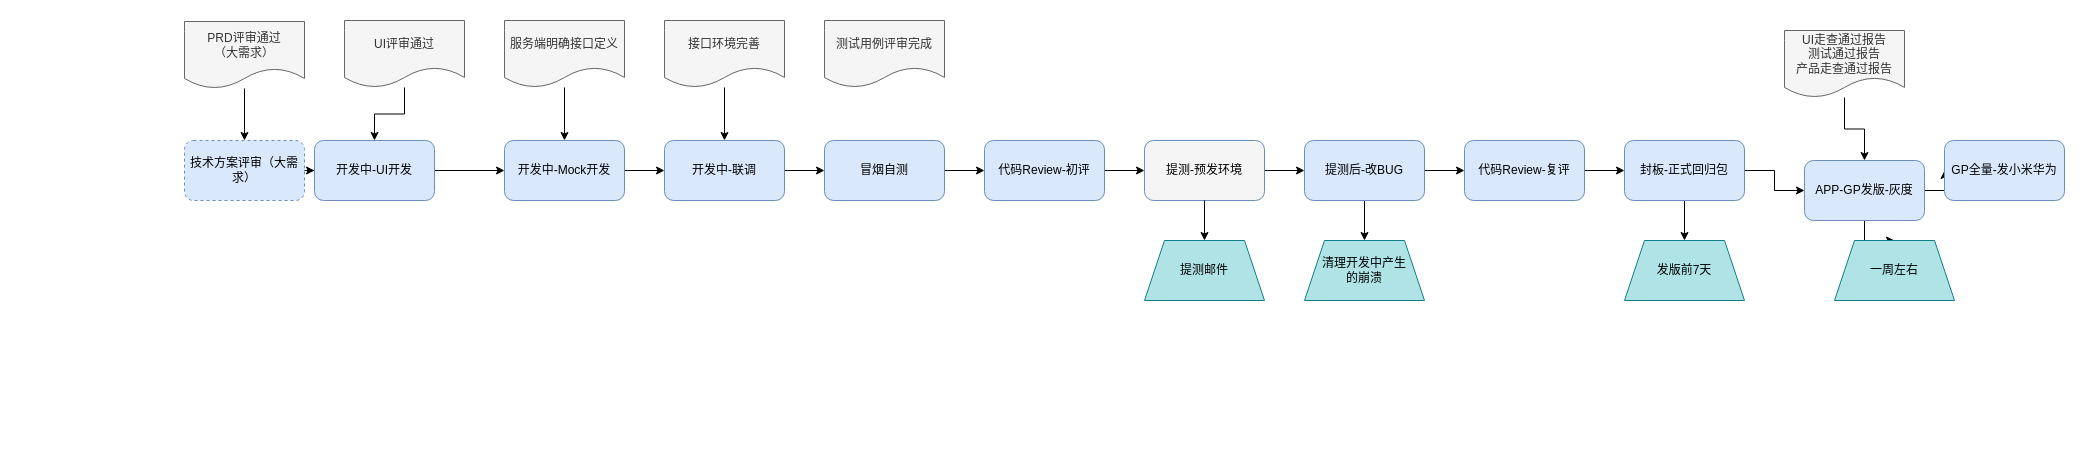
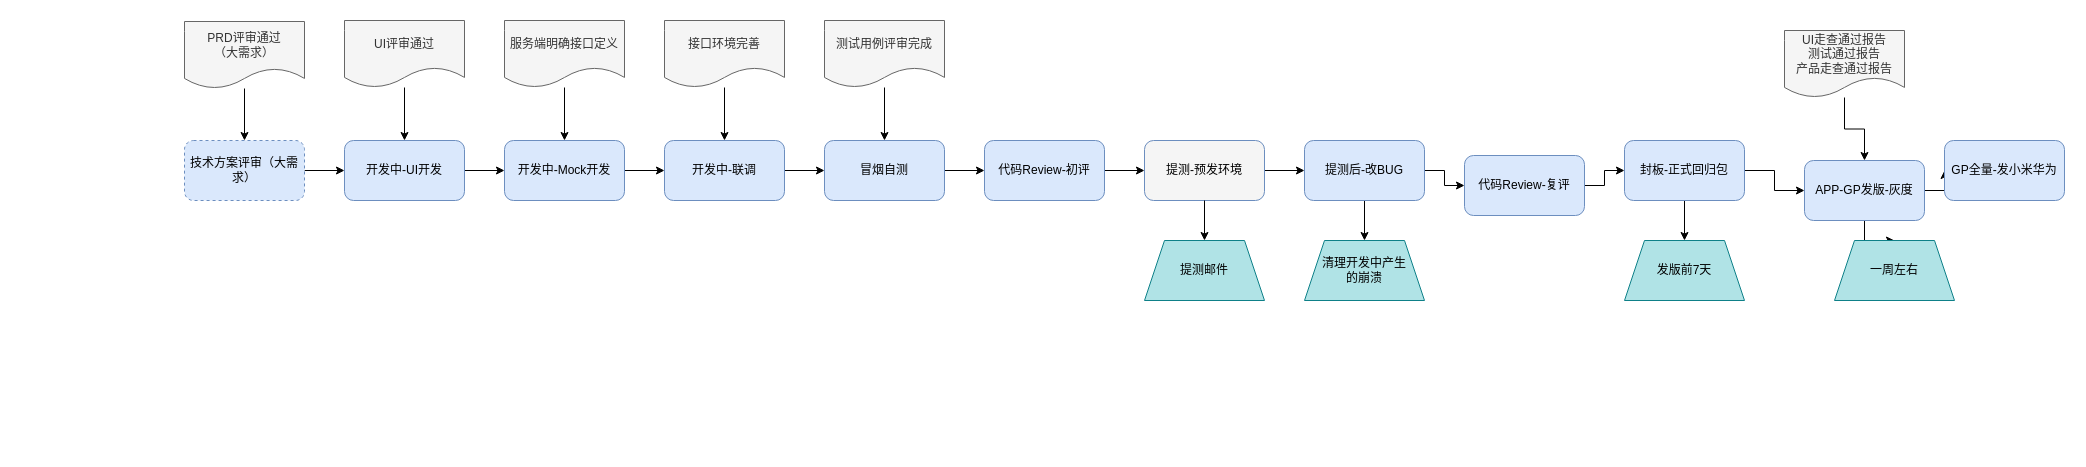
edge "测试用例评审完成" -> "冒烟自测": added
node "开发中-UI开发": moved (375, 171) -> (405, 171)
node "代码Review-复评": moved (1525, 171) -> (1525, 186)
